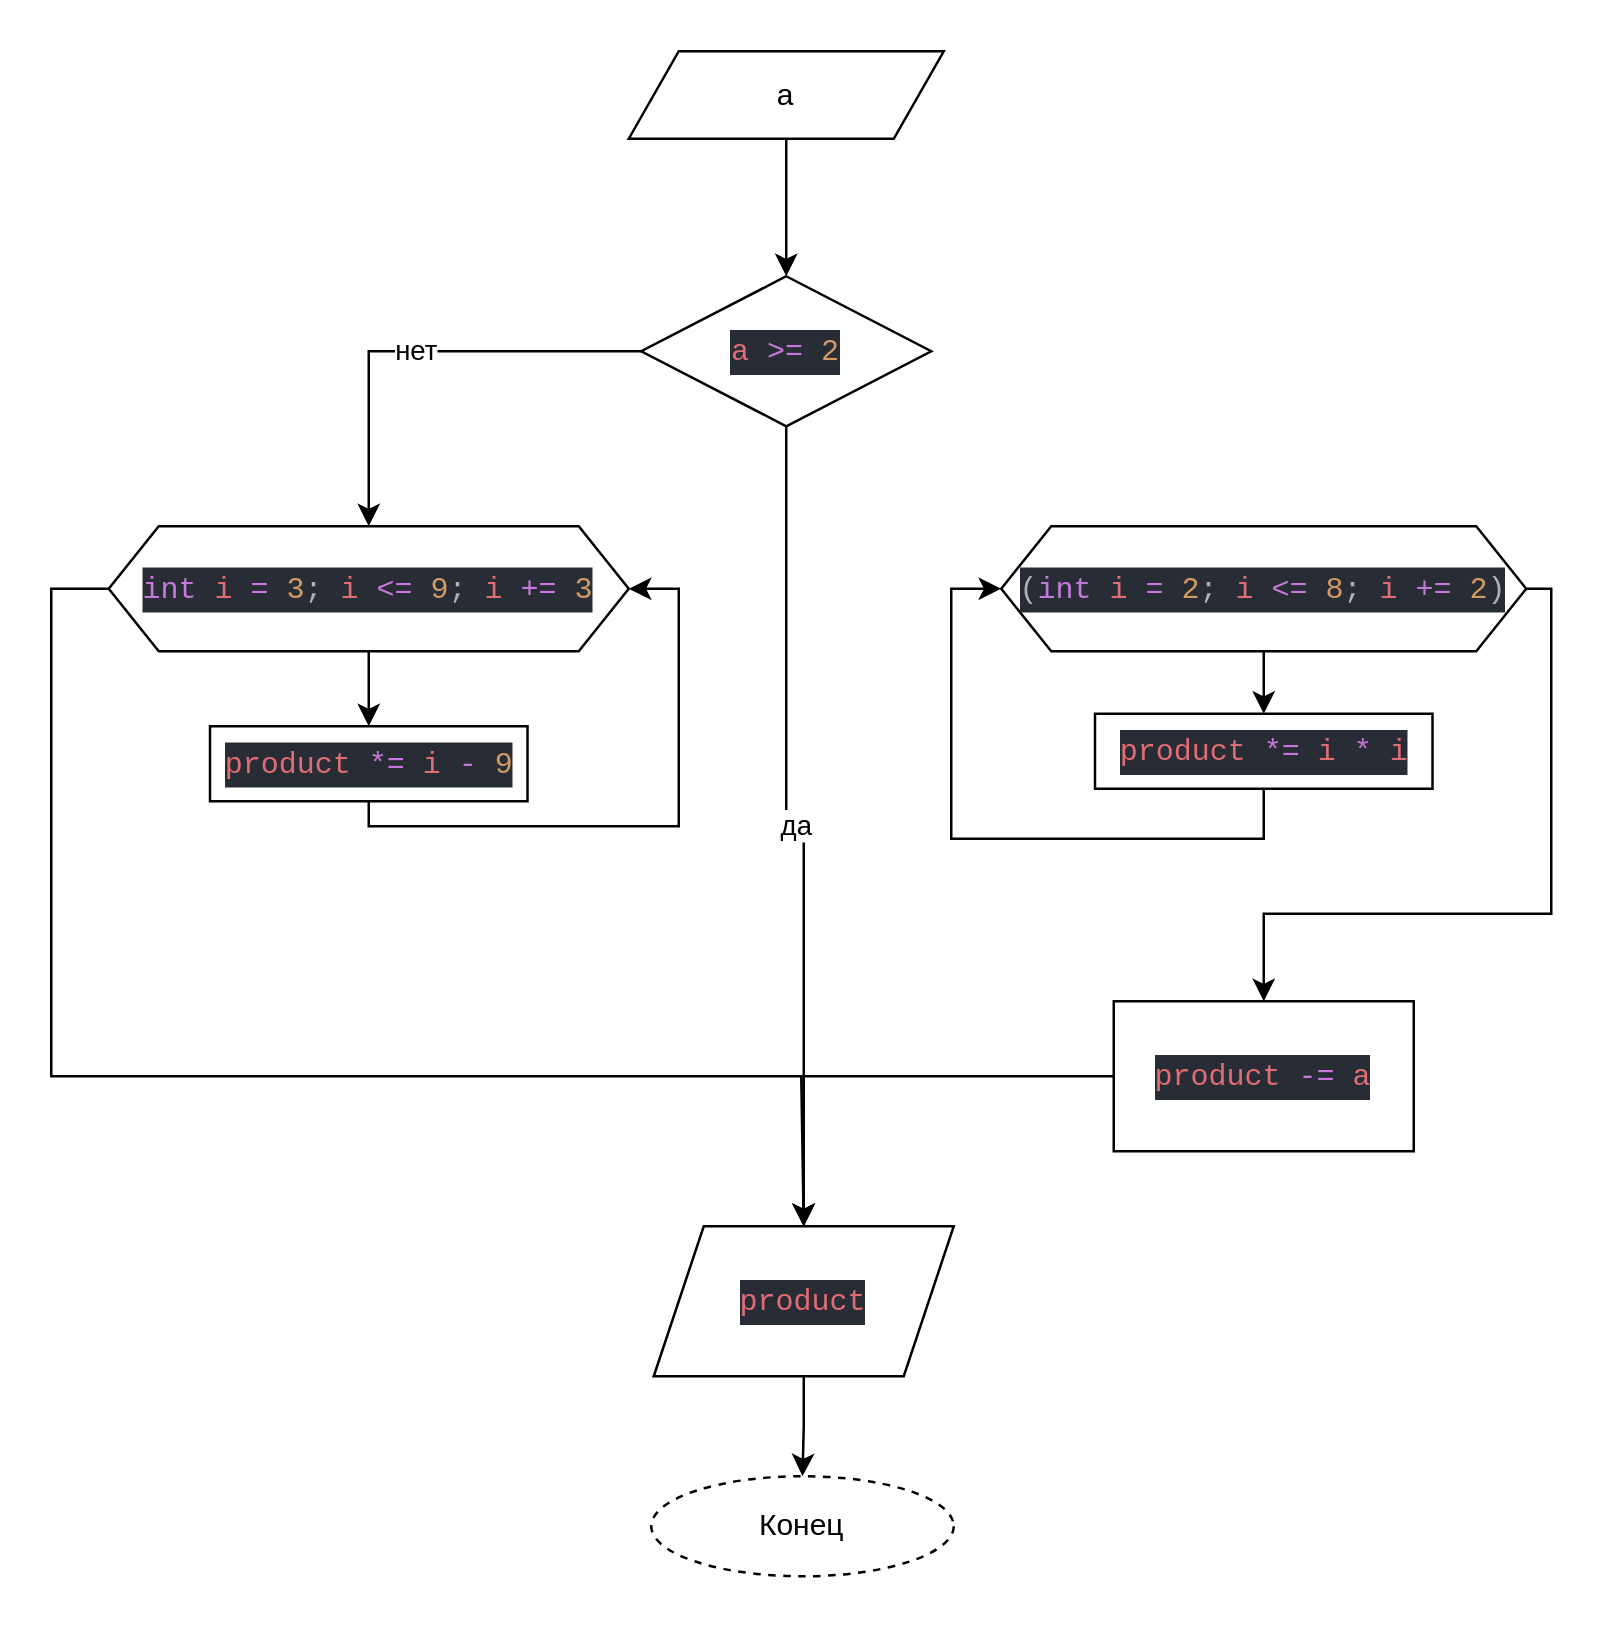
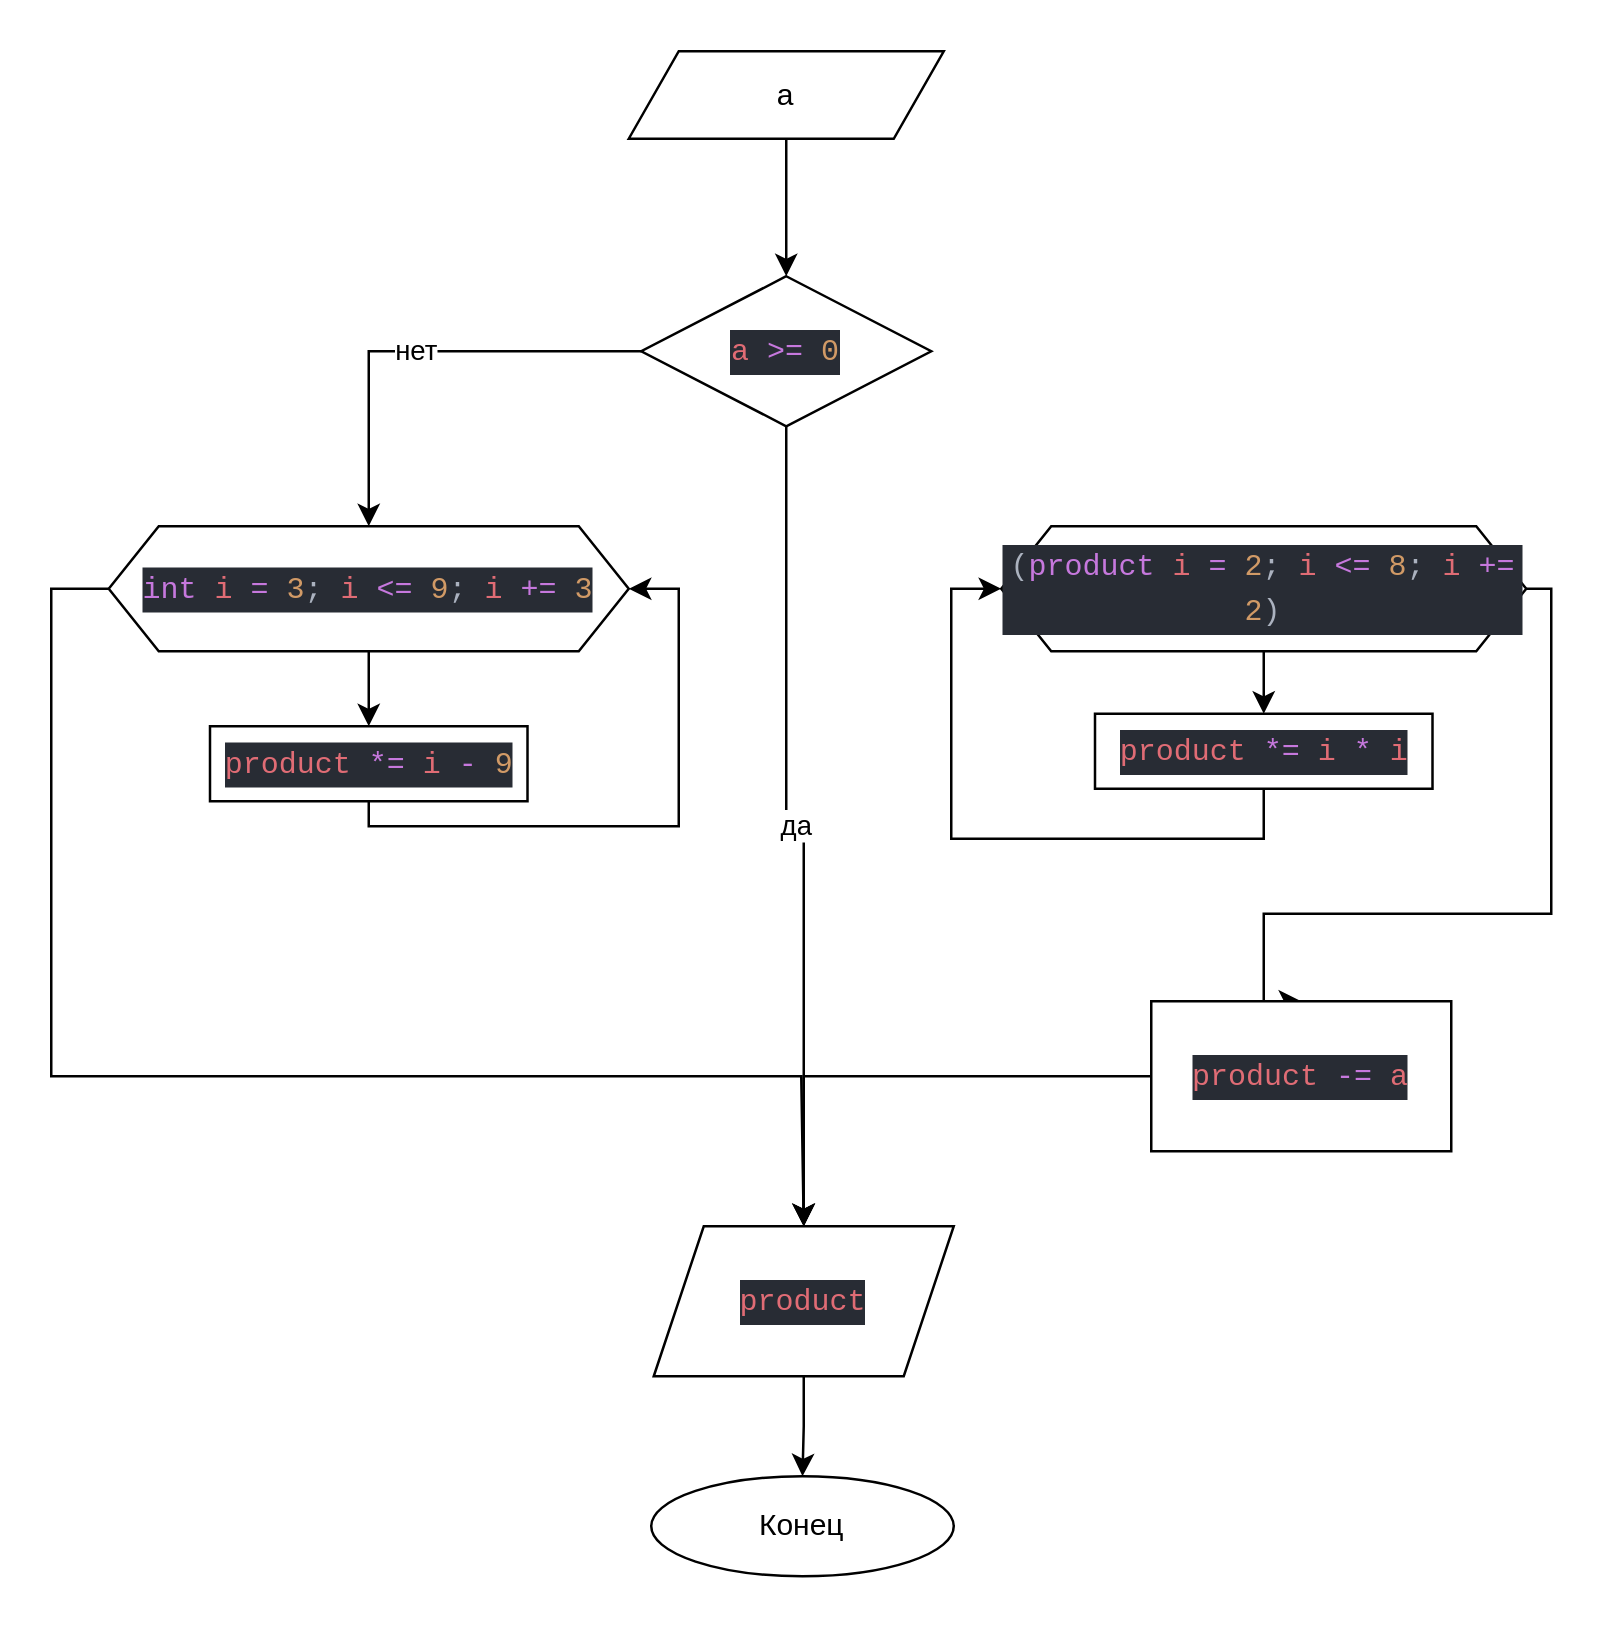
node "a >= 2": label "a >= 2" -> "a >= 0"
node "(int i = 2; i <= 8; i += 2)": label "(int i = 2; i <= 8; i += 2)" -> "(product i = 2; i <= 8; i += 2)"
node "product -= a": moved (1264, 1076) -> (1301, 1076)
node "Конец": style dashed -> solid
